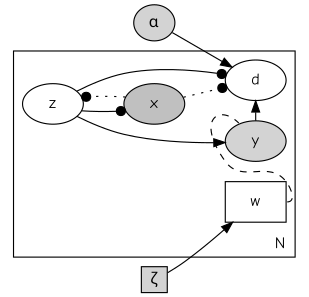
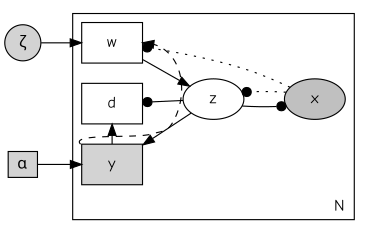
node "α": shape ellipse -> box
edge "α" -> "d": now "α" -> "y"
edge "w" -> "z": added
node "d": shape ellipse -> box
edge "x" -> "d": now "x" -> "w"
node "y": shape ellipse -> box
node "ζ": shape box -> ellipse
